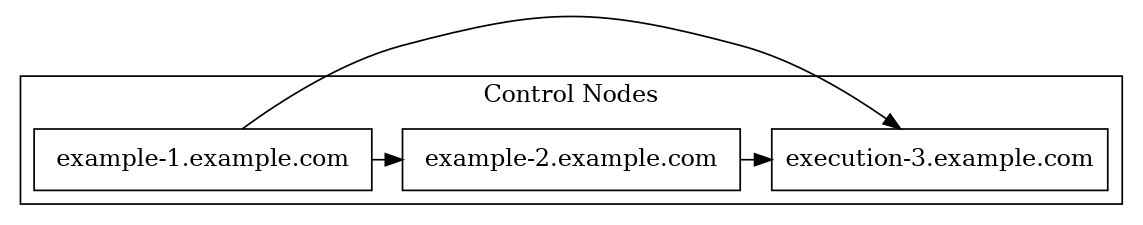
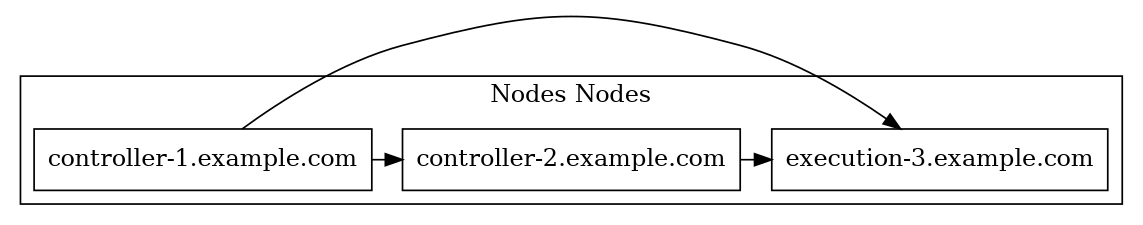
cluster "Control Nodes": label "Control Nodes" -> "Nodes Nodes"
node "example-1.example.com": label "example-1.example.com" -> "controller-1.example.com"
node "example-2.example.com": label "example-2.example.com" -> "controller-2.example.com"
